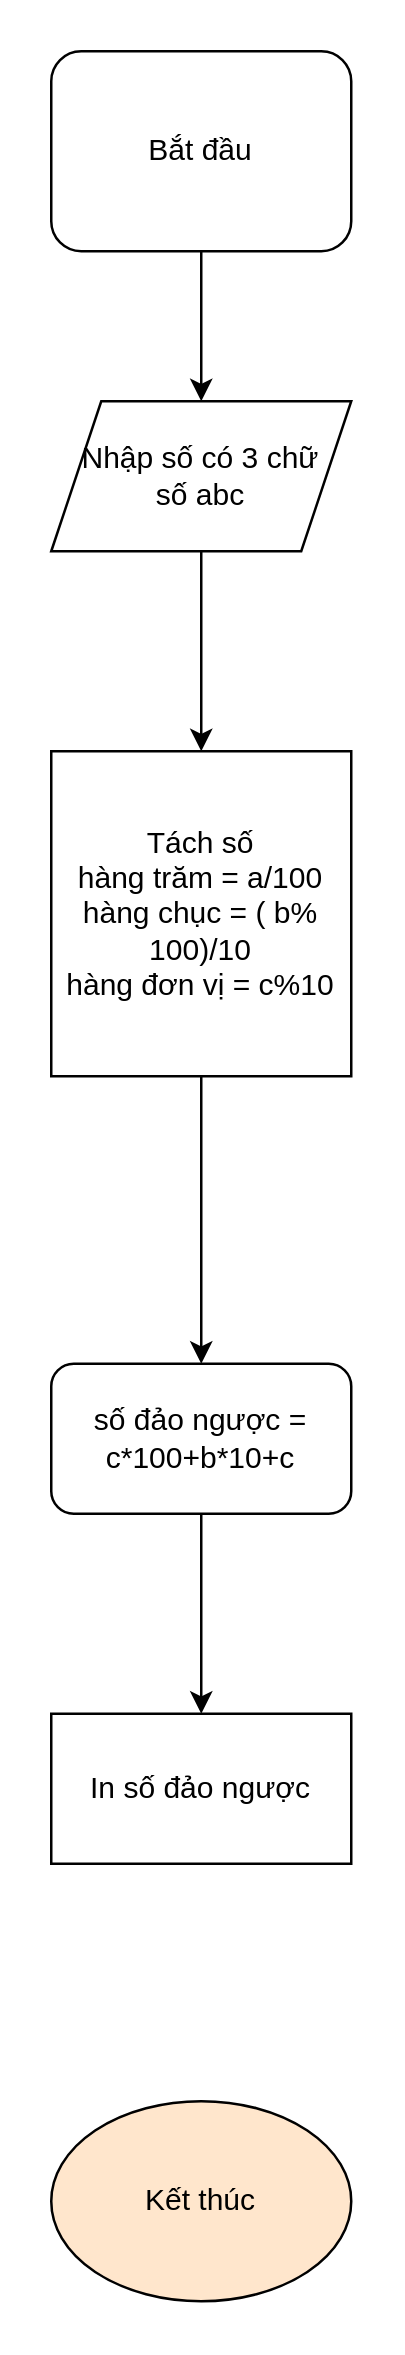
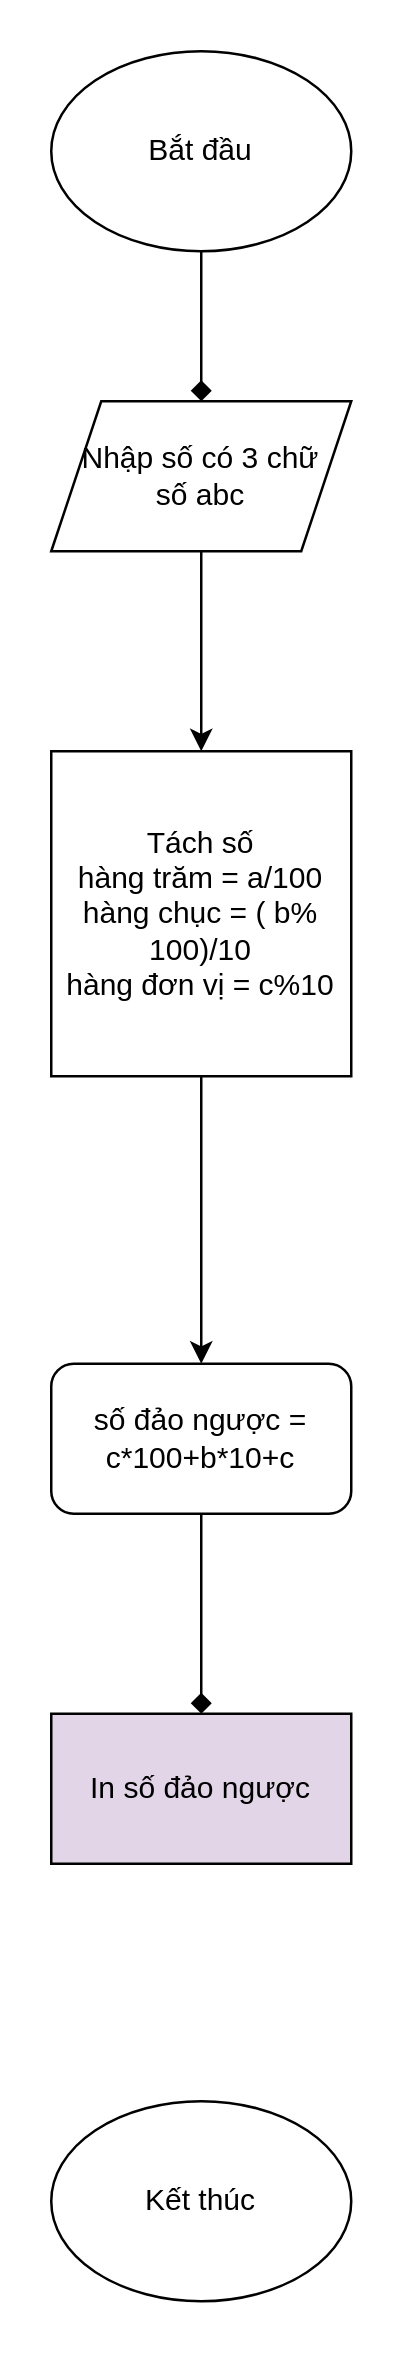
node "Bắt đầu": shape rounded rectangle -> ellipse
edge "Bắt đầu" -> "Nhập số có 3 chữ số abc": arrowhead classic -> diamond
edge "số đảo ngược = c*100+b*10+c" -> "In số đảo ngược": arrowhead classic -> diamond
node "In số đảo ngược": fillcolor #ffffff -> #e1d5e7
node "Kết thúc": fillcolor #ffe6cc -> #ffffff
